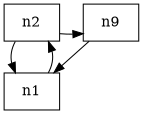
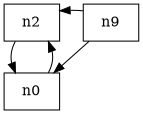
edge "n2" -> "n9": reversed
node "n1": label "n1" -> "n0"
